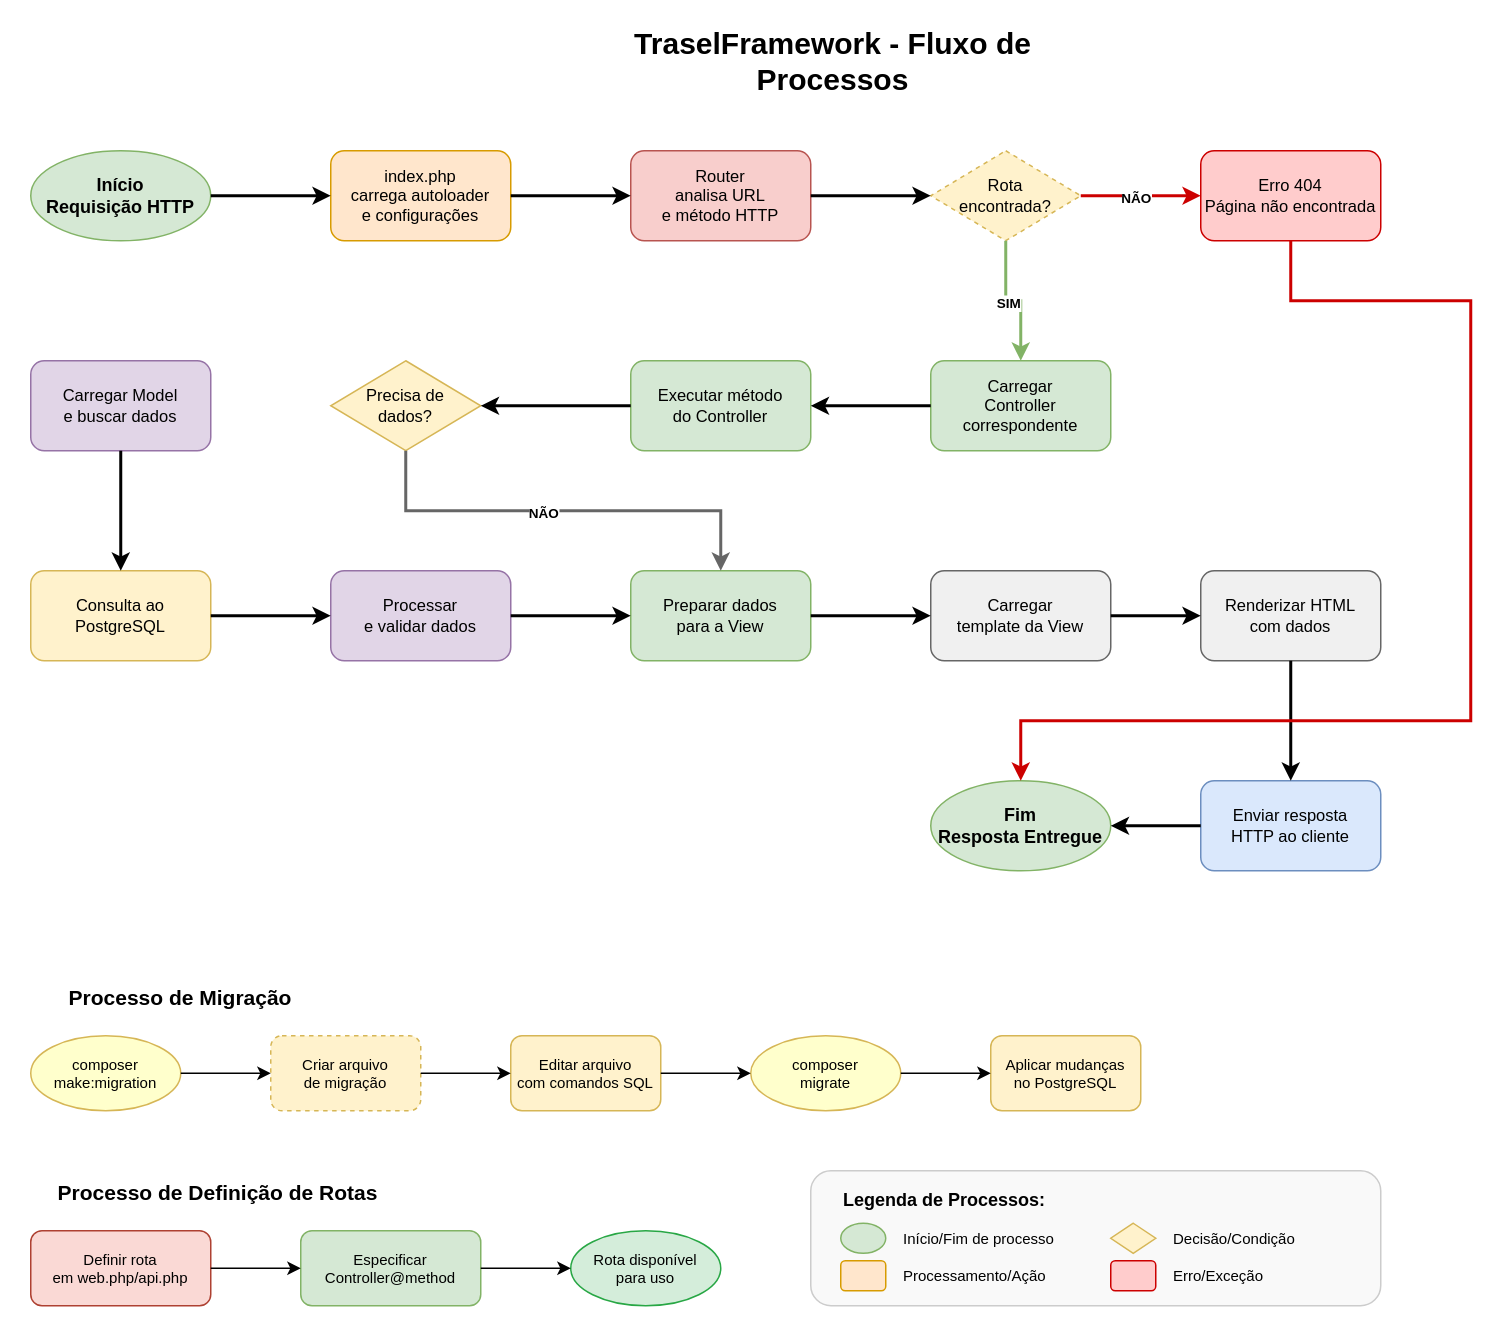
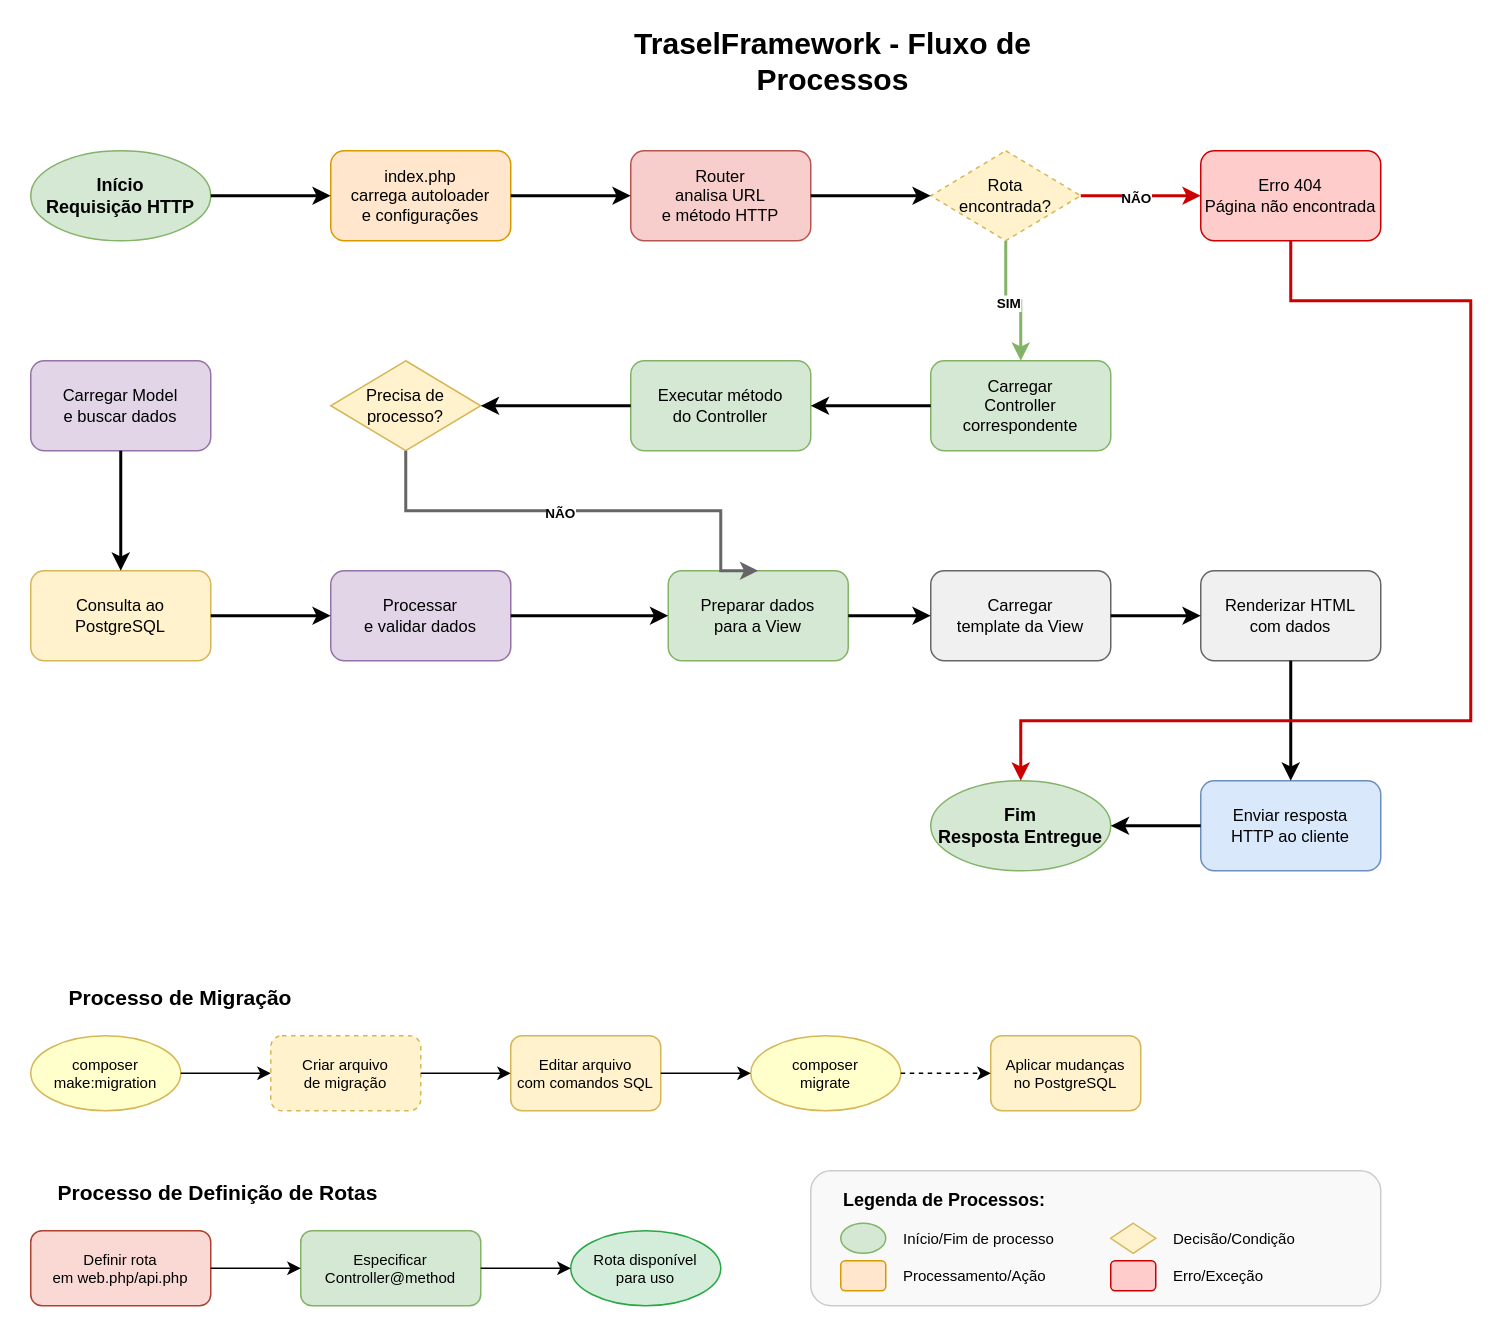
node "Precisa de dados?": label "Precisa de dados?" -> "Precisa de processo?"
node "Preparar dados para a View": moved (721, 616) -> (758, 616)
edge "composer migrate" -> "Aplicar mudanças no PostgreSQL": style solid -> dashed
